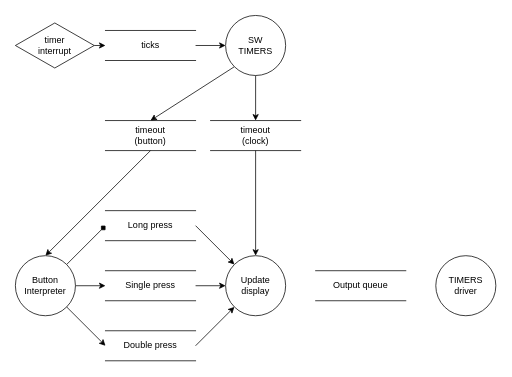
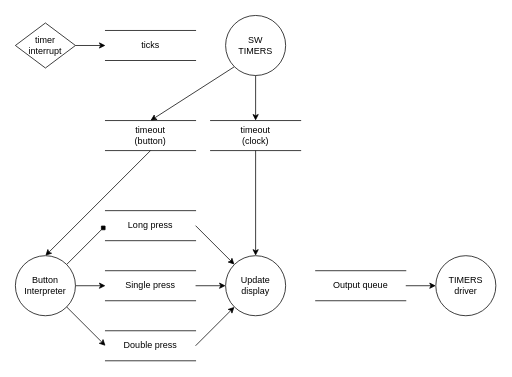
node "timer interrupt": size 79x45 -> 60x45
edge "ticks" -> "SW TIMERS": removed
edge "Output queue" -> "TIMERS driver": added
